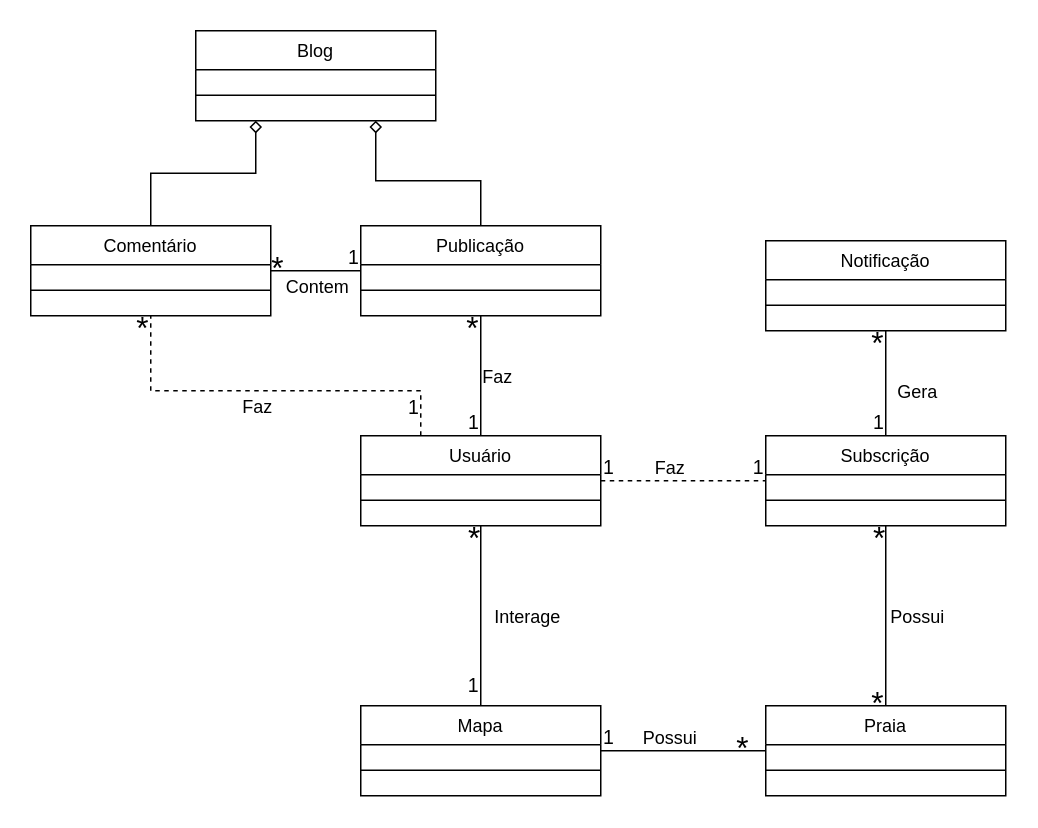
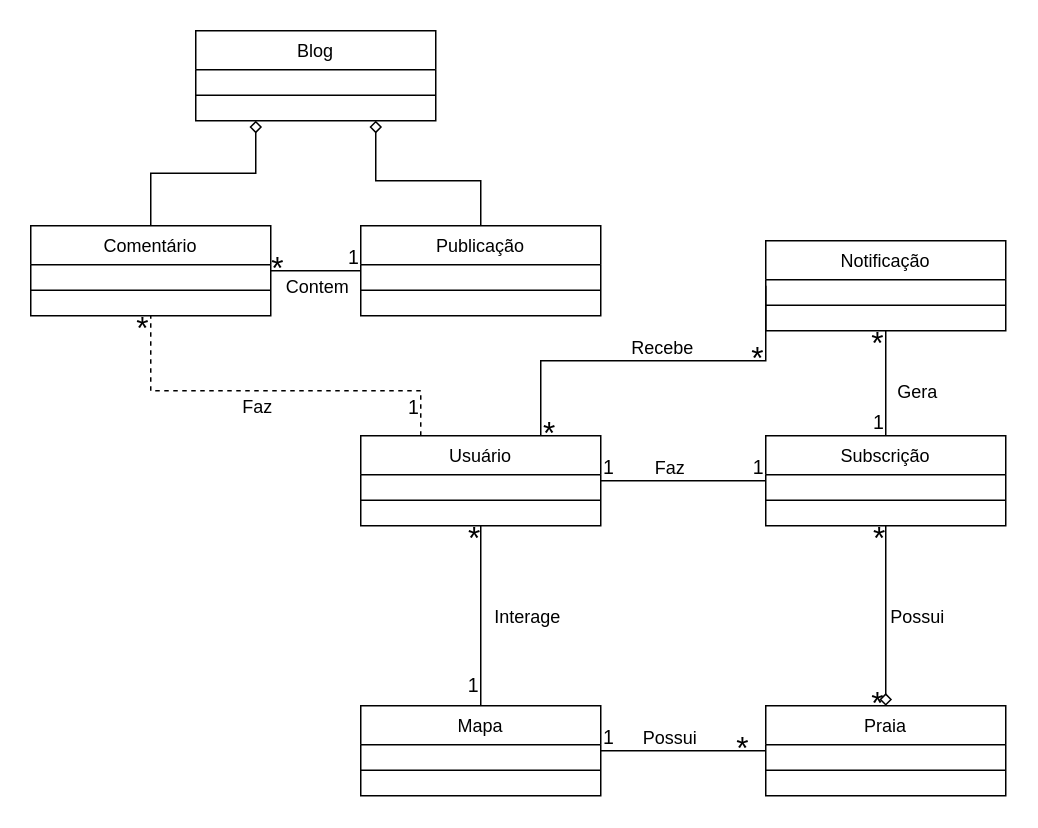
edge "Notificação" -- "Usuário": added, labels "*", "Recebe", "*"
edge "Publicação" -- "Usuário": removed, labels "*", "Faz", "1"
edge "Usuário" -- "Subscrição": style dashed -> solid
edge "Subscrição" -- "Praia": arrowhead none -> diamond
